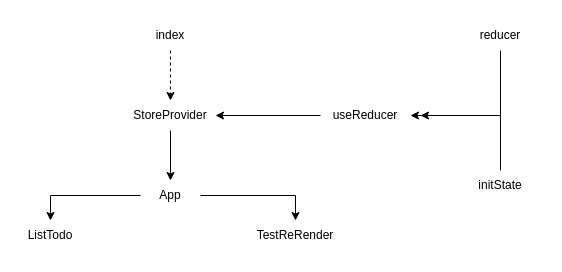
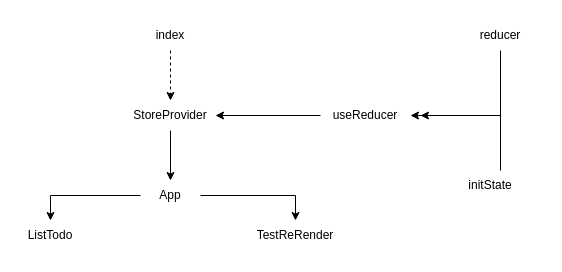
node "initState": moved (501, 186) -> (491, 186)
